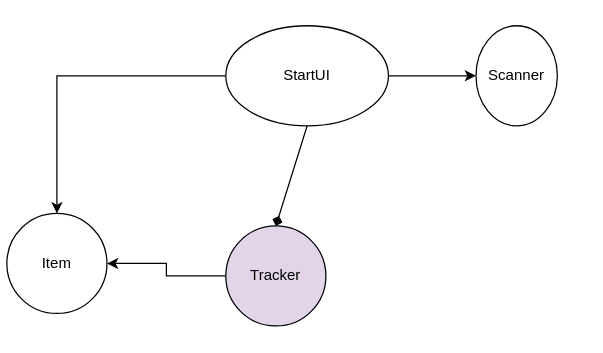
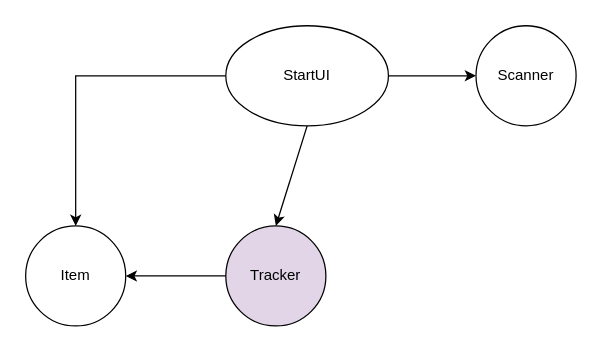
node "Scanner": size 81x100 -> 100x100
edge "StartUI" -> "Tracker": arrowhead diamond -> classic
node "Item": moved (57, 263) -> (76, 276)
